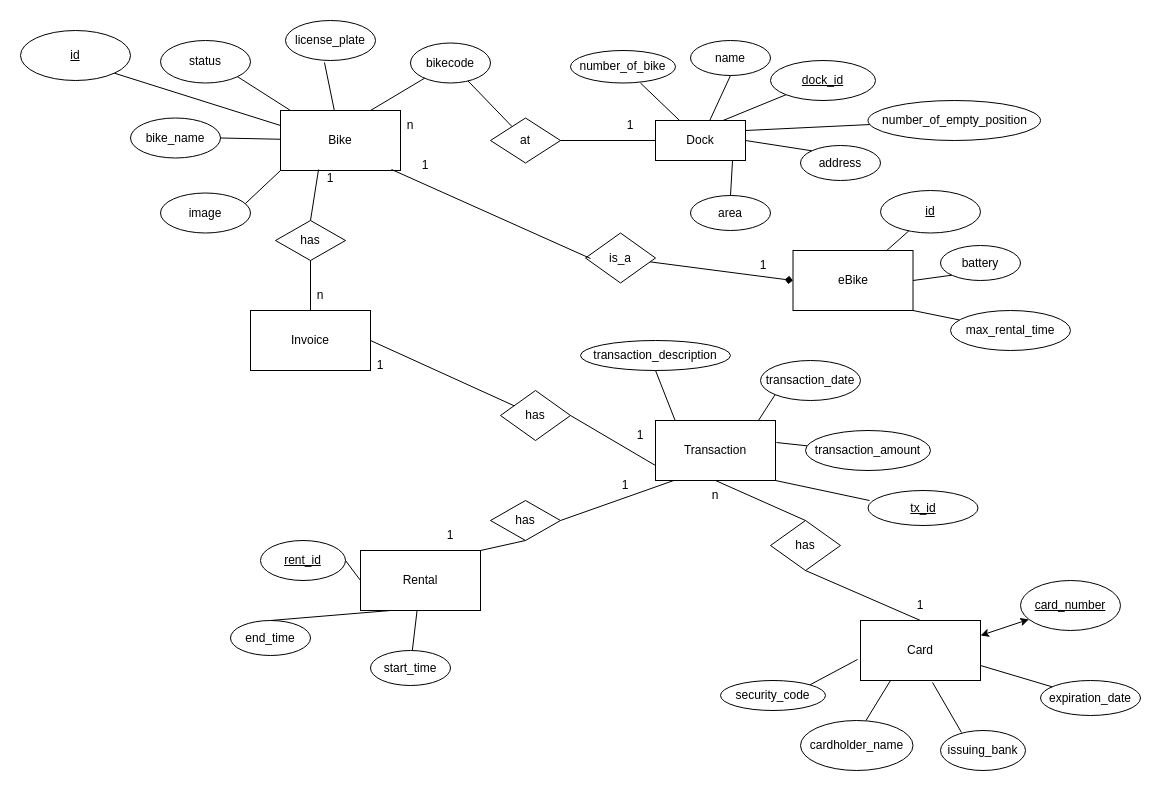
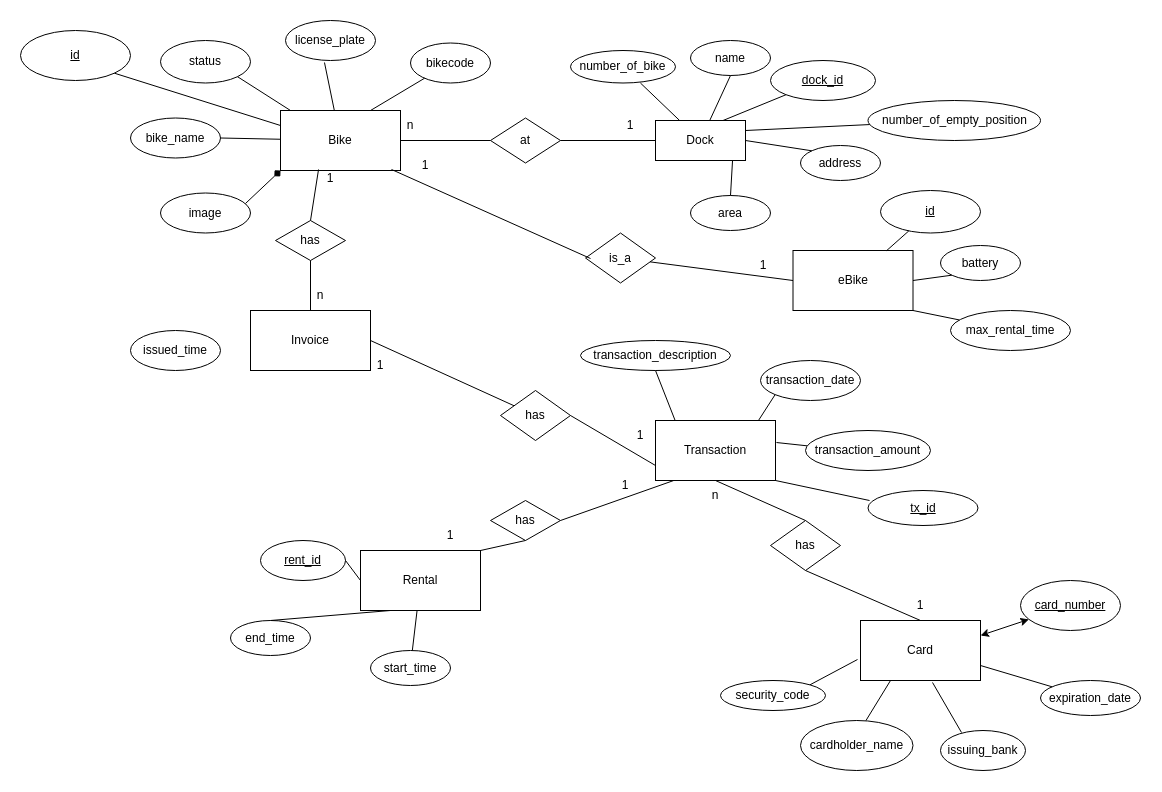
edge "bikecode" -- "at": now "Bike" -- "at"
edge "Bike" -- "image": arrowhead none -> diamond
edge "is_a" -> "eBike": arrowhead diamond -> none
node "issued_time": added
